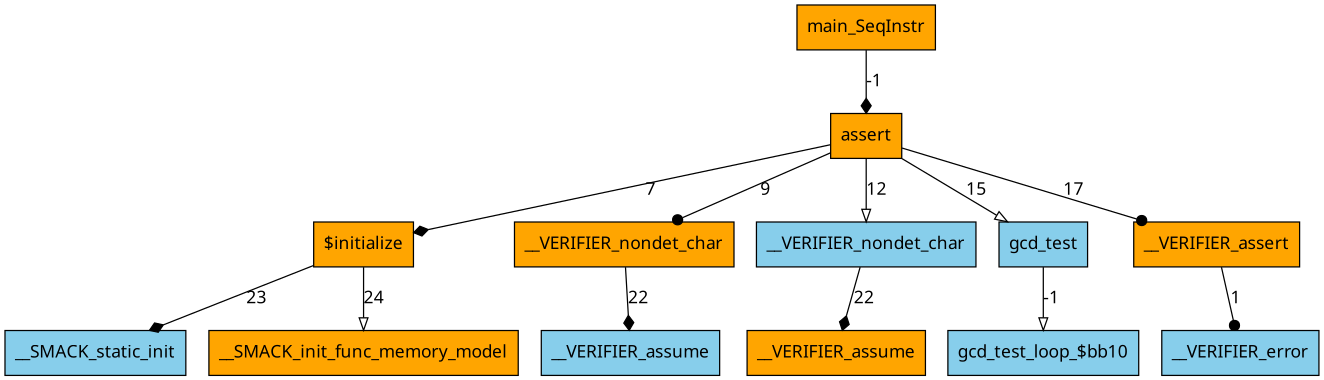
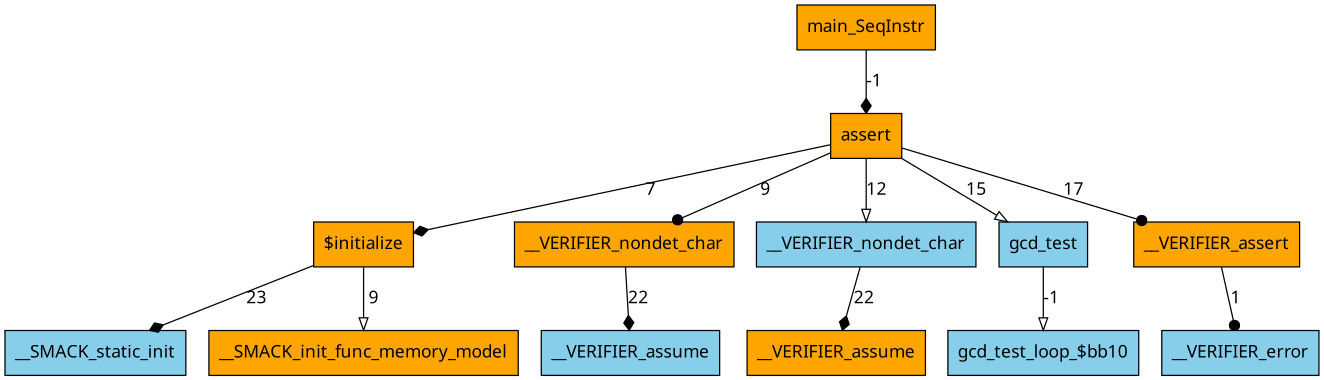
edge "$initialize" -> "__SMACK_init_func_memory_model": label "24" -> "9"
